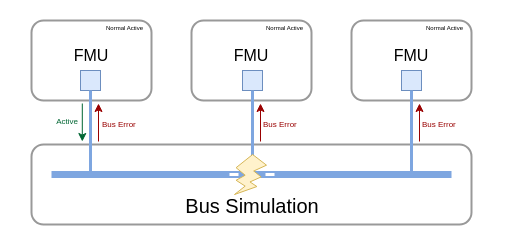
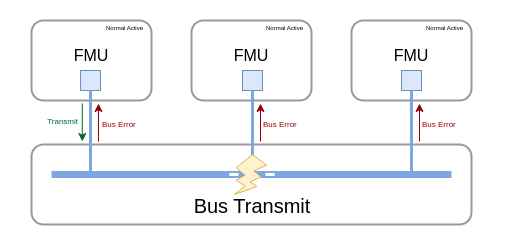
node "Active": label "Active" -> "Transmit"
node "Bus Simulation": label "Bus Simulation" -> "Bus Transmit"
